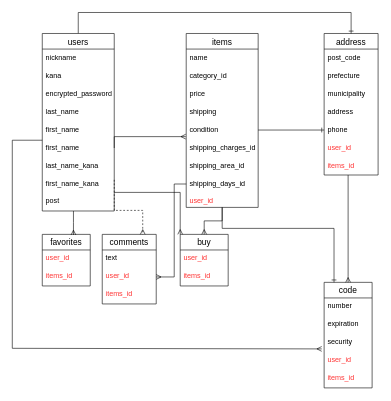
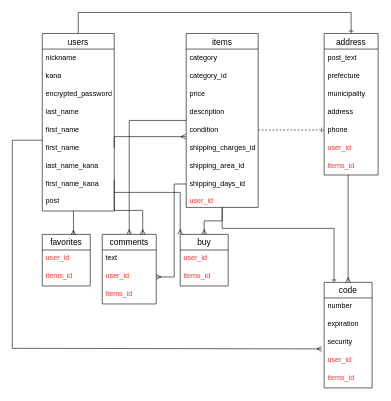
node "name": label "name" -> "category"
node "post_code": label "post_code" -> "post_text"
node "shipping": label "shipping" -> "description"
edge "condition" -> "phone": style solid -> dashed
edge "items" -> "comments": added
edge "first_name_kana" -> "comments": style dashed -> solid
